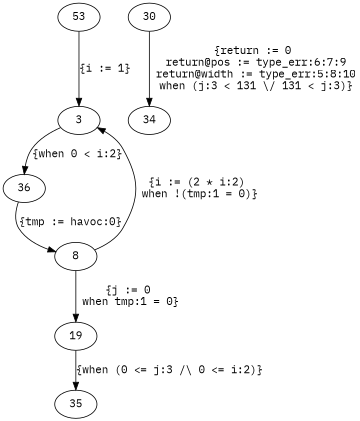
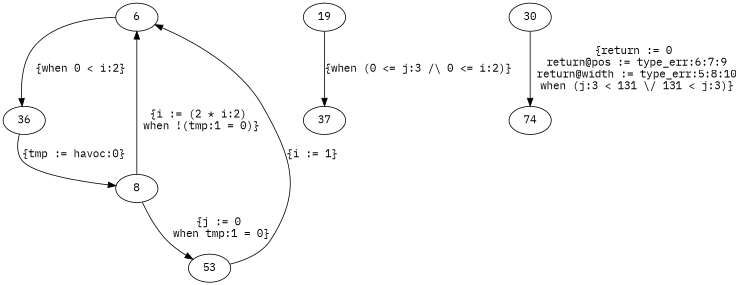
node "3": label "3" -> "6"
node "34": label "34" -> "74"
edge "8" -> "19": now "8" -> "53"
node "35": label "35" -> "37"
